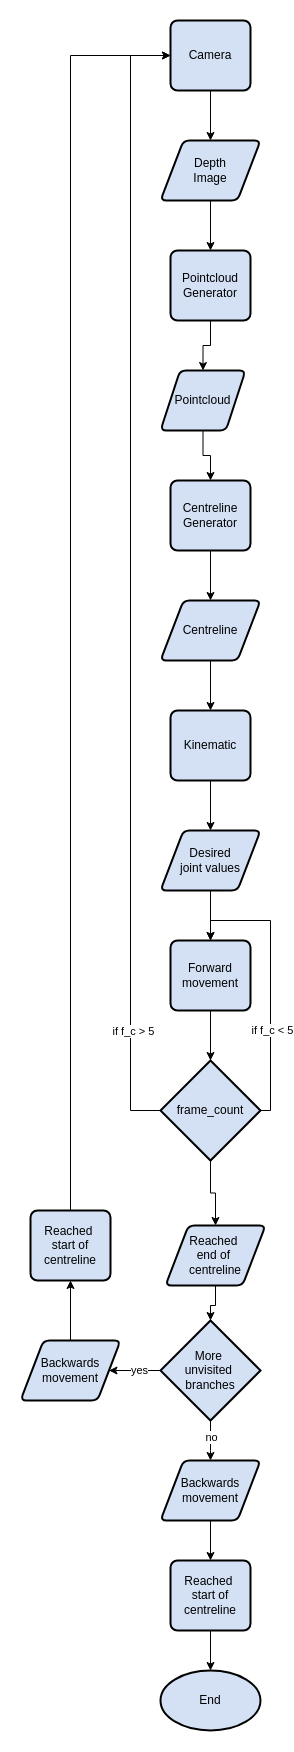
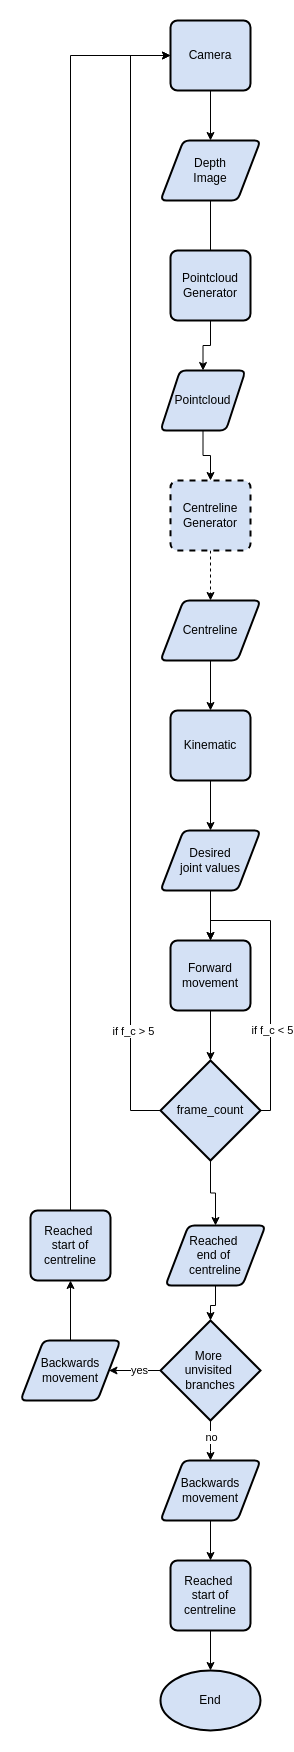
edge "Depth Image" -> "Pointcloud Generator": arrowhead classic -> none
node "Centreline Generator": style solid -> dashed
edge "Centreline Generator" -> "Centreline": style solid -> dashed
